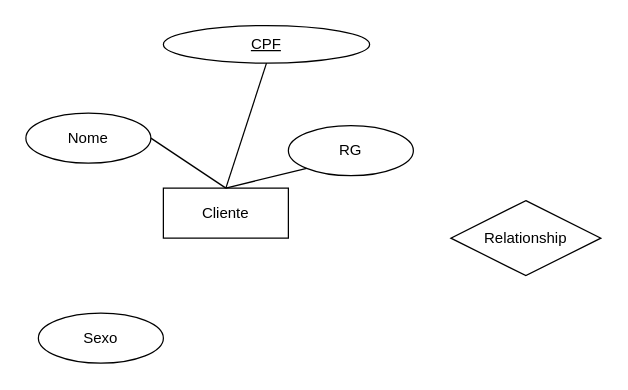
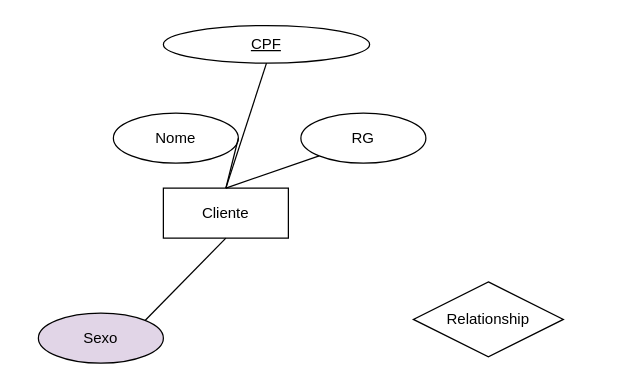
node "Nome": moved (88, 138) -> (176, 138)
node "RG": moved (351, 151) -> (363, 138)
node "Relationship": moved (526, 238) -> (488, 319)
edge "Cliente" -- "Sexo": added
node "Sexo": fillcolor #ffffff -> #e1d5e7
